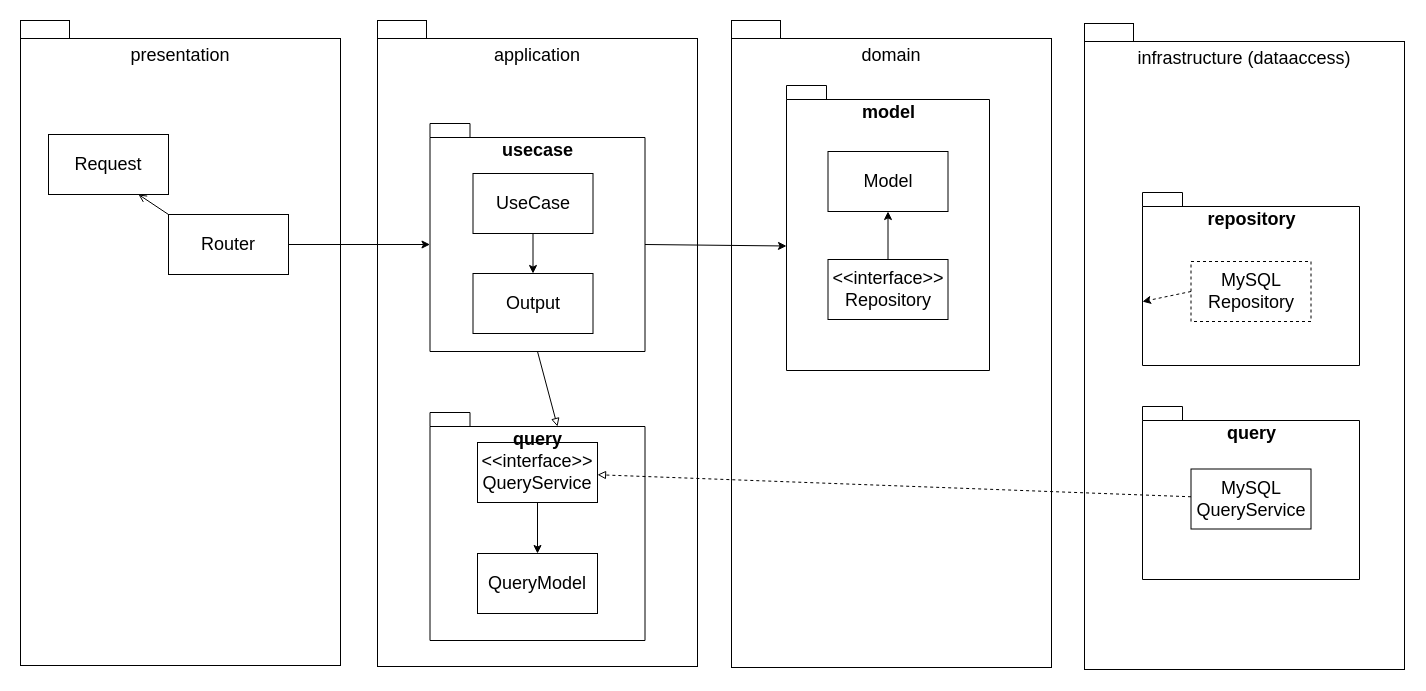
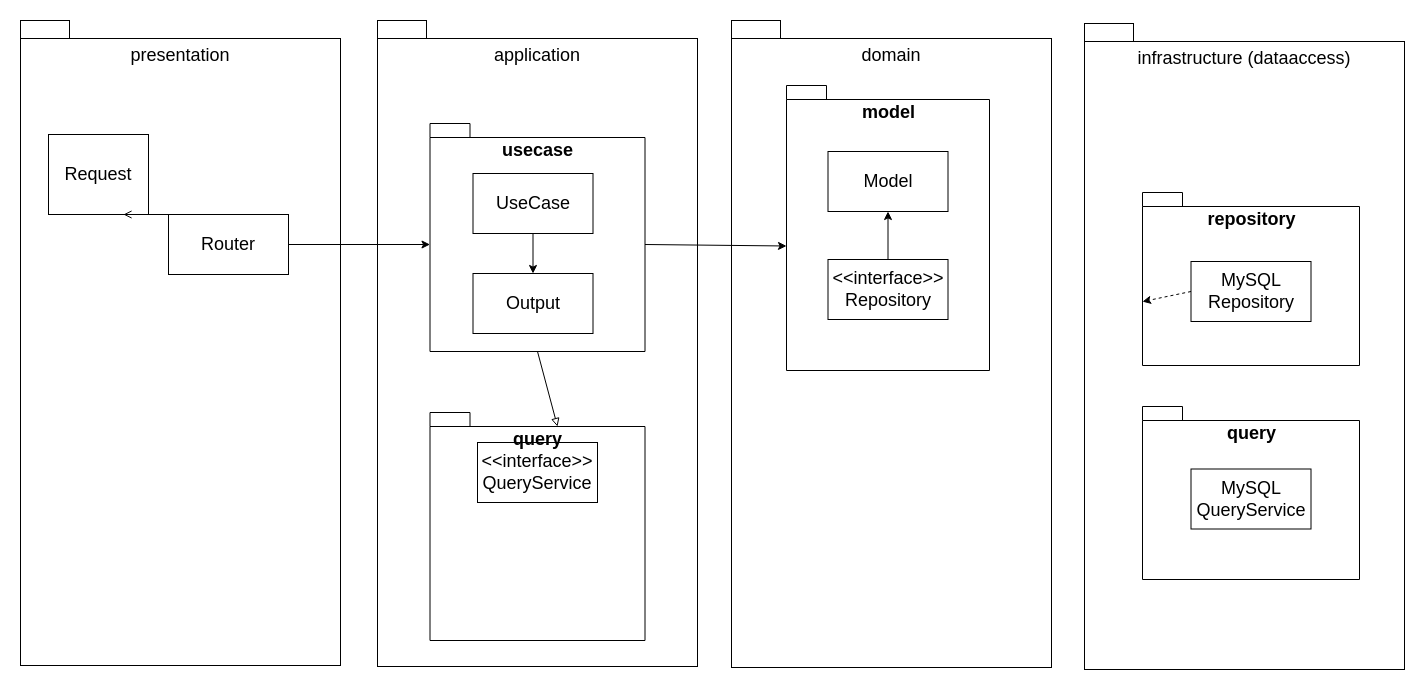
node "Request": size 120x60 -> 100x80
node "MySQL Repository": style dashed -> solid
edge "MySQL QueryService" -> "<<interface>> QueryService": removed
edge "<<interface>> QueryService" -> "QueryModel": removed
node "QueryModel": removed
